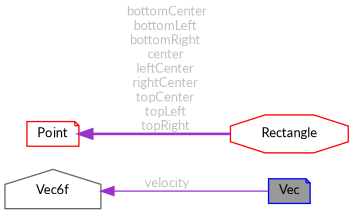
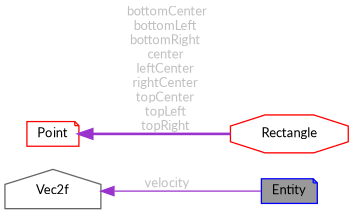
node "Vec6f": label "Vec6f" -> "Vec2f"
node "Vec": label "Vec" -> "Entity"
